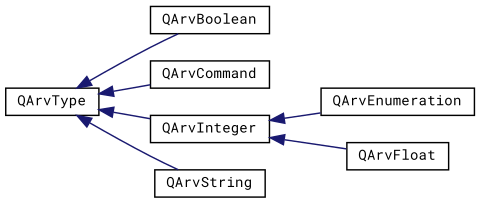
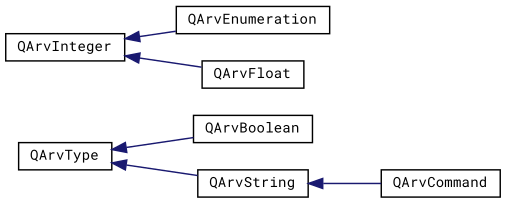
edge "QArvCommand" -> "QArvType": now "QArvCommand" -> "QArvString"
edge "QArvInteger" -> "QArvType": removed
